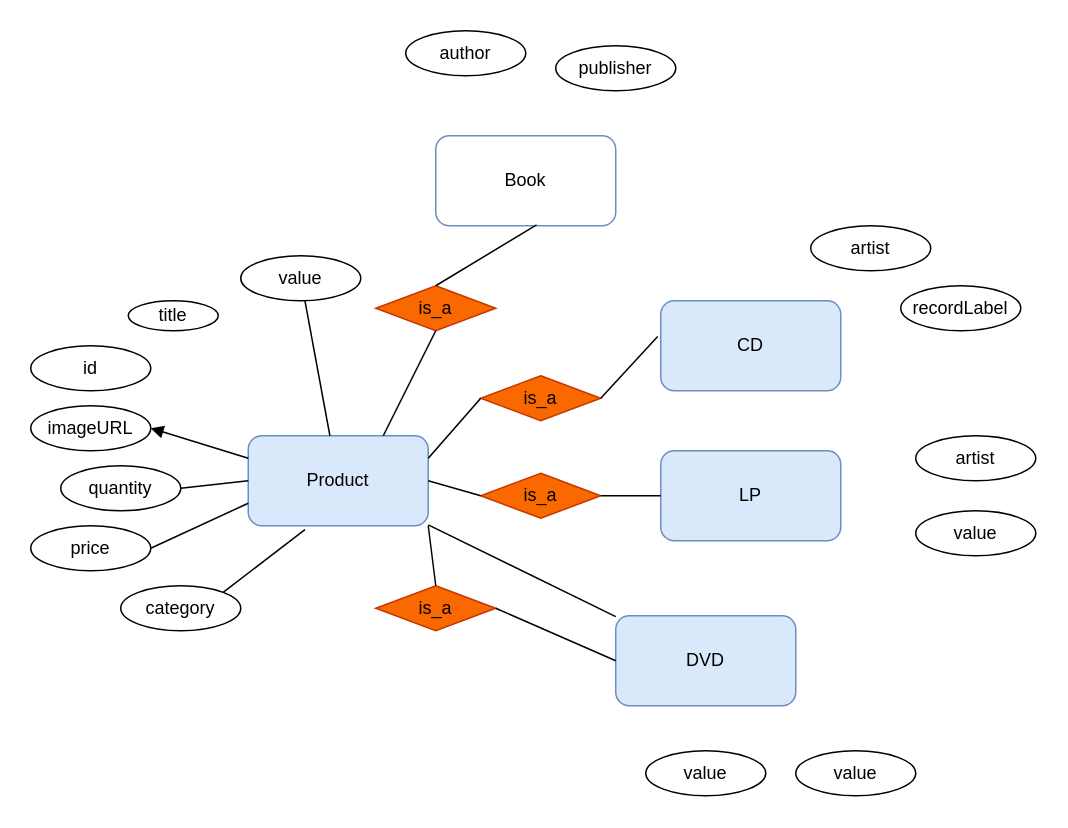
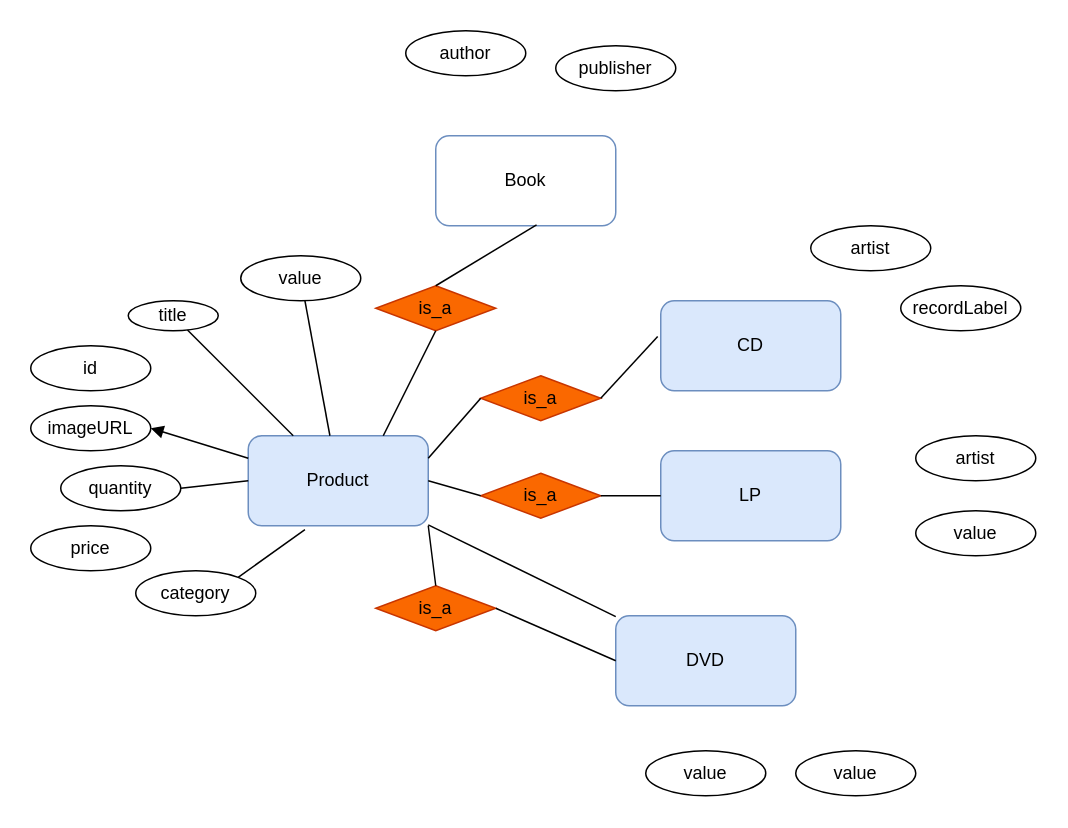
edge "title" -- "Product": added
edge "Product" -- "price": removed
node "category": moved (181, 608) -> (196, 593)
